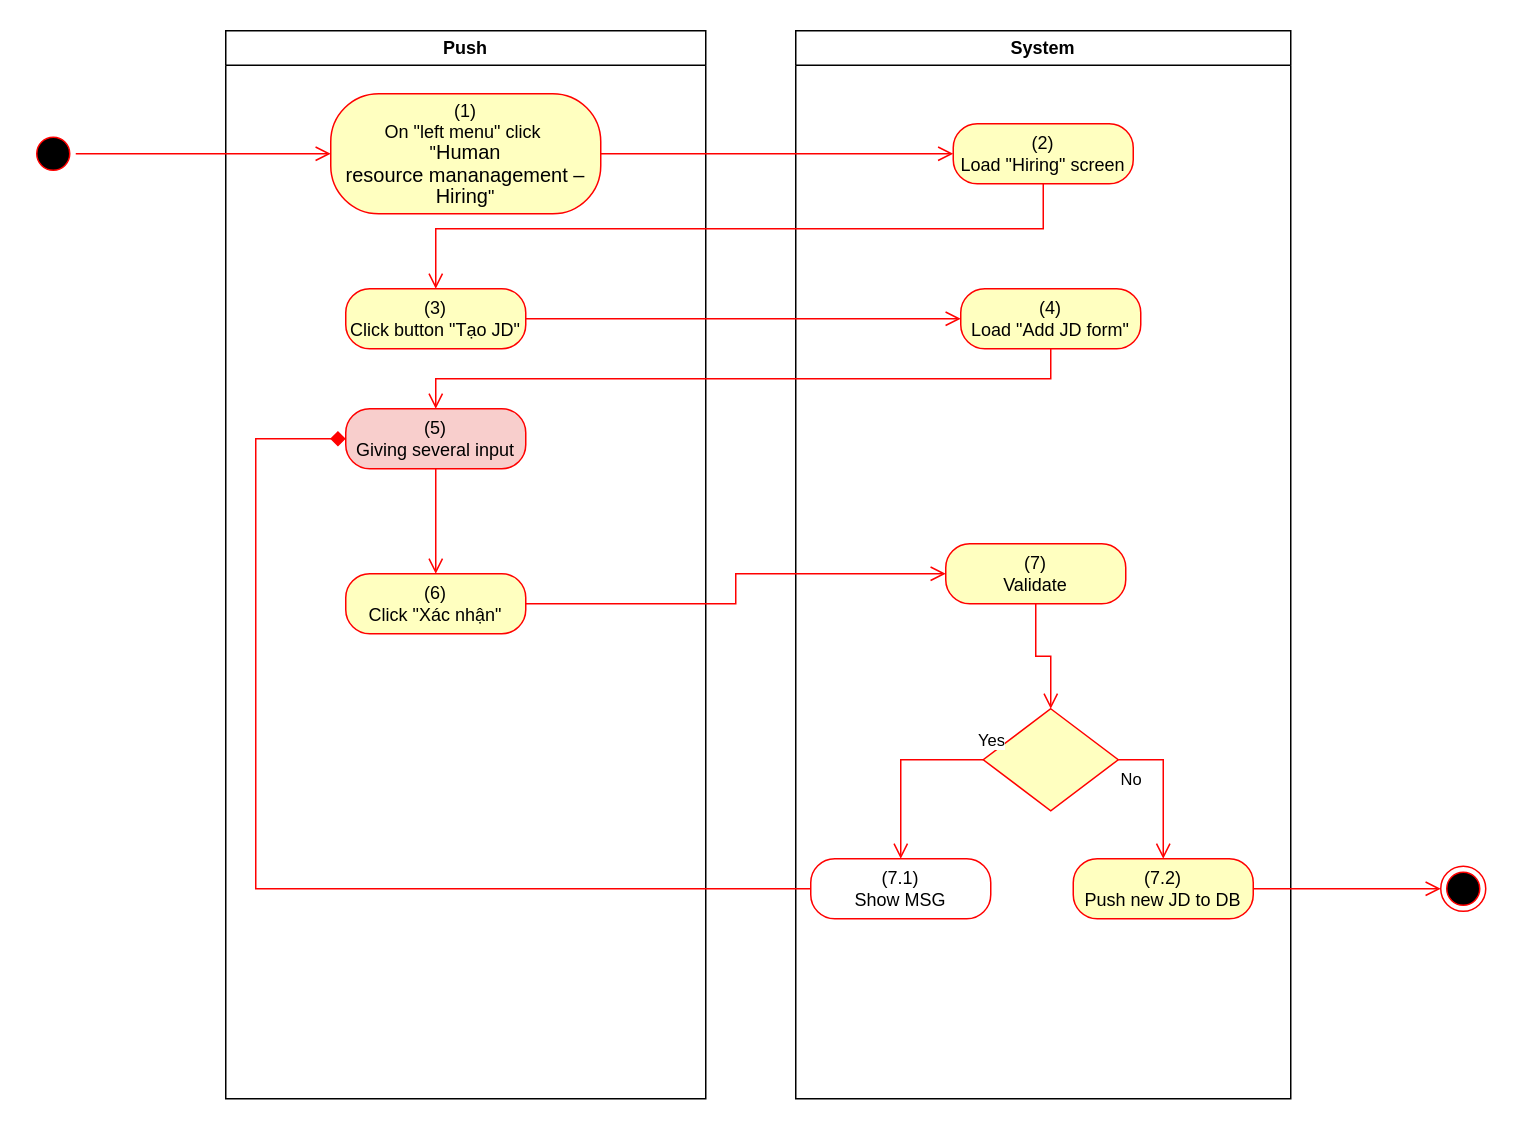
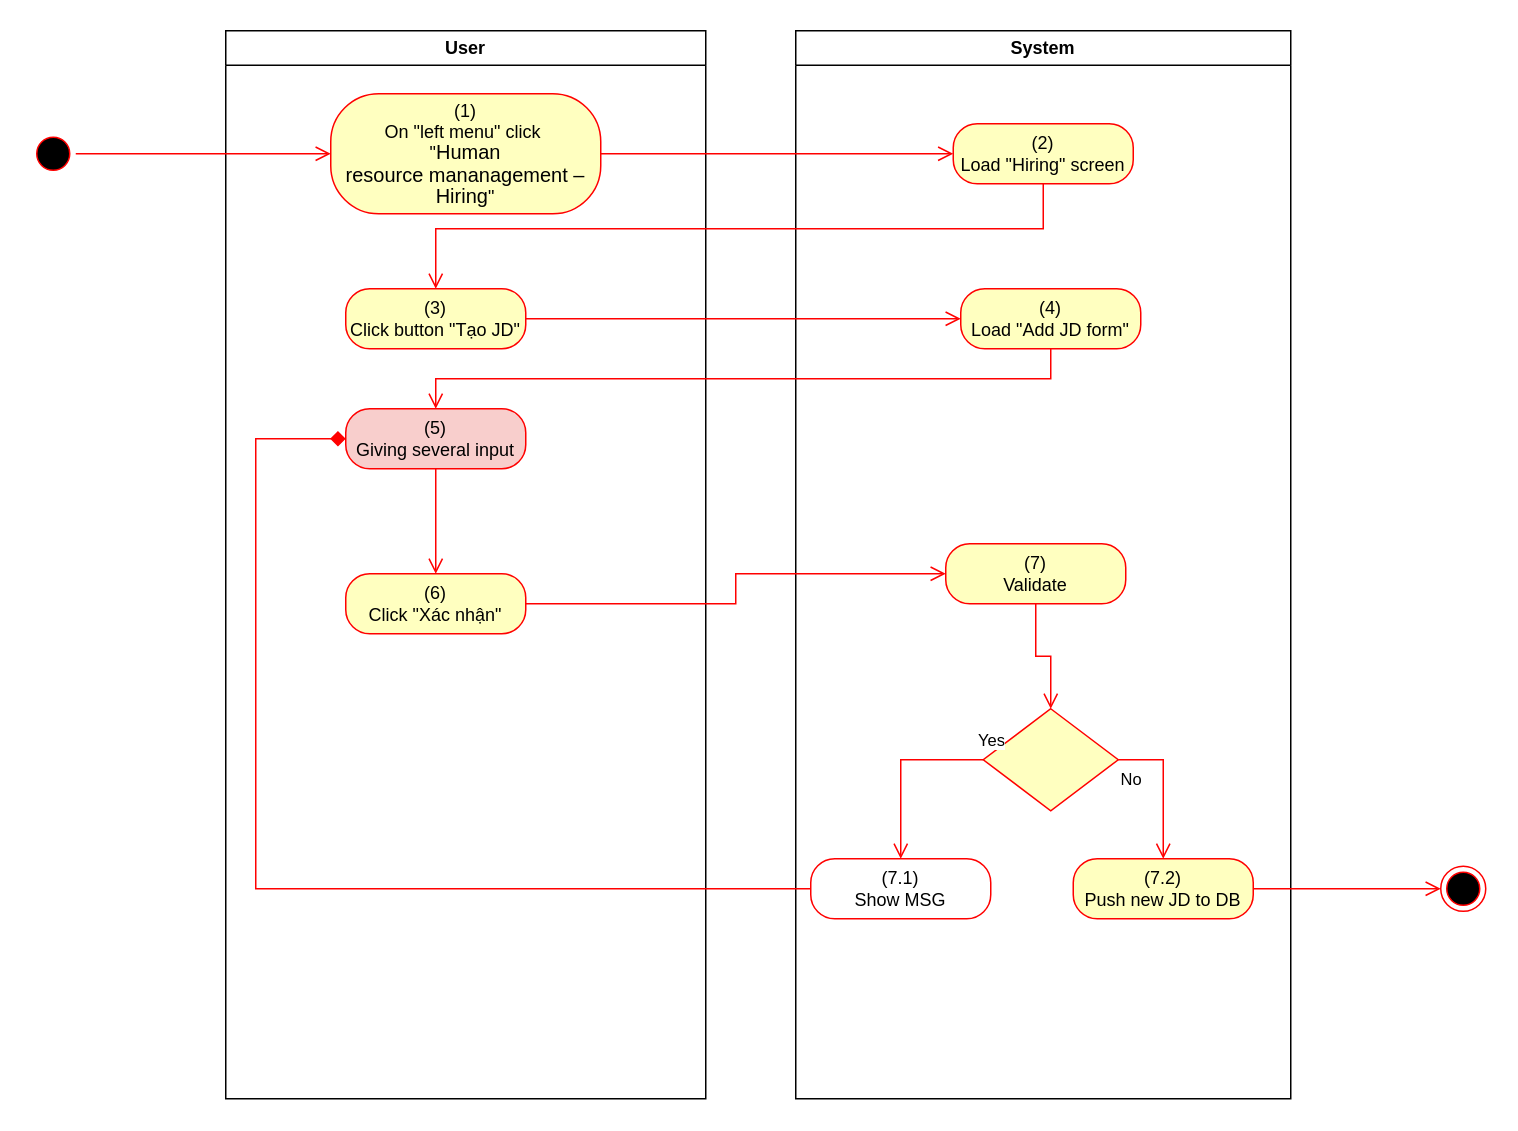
node "Push": label "Push" -> "User"
